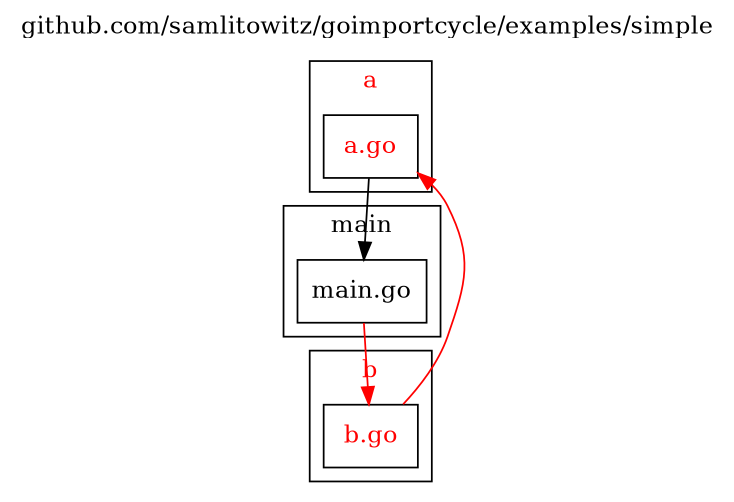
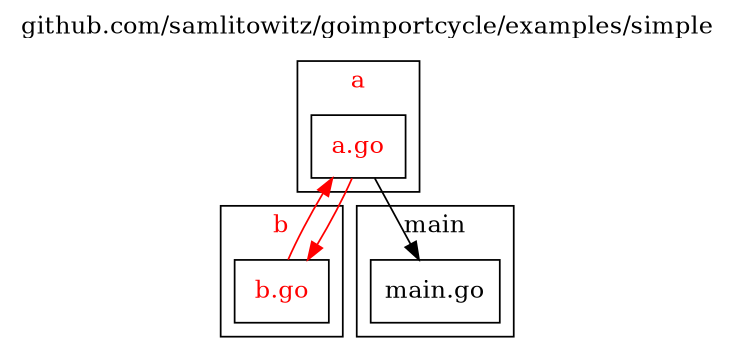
edge "main.go" -> "b.go": now "a.go" -> "b.go"
